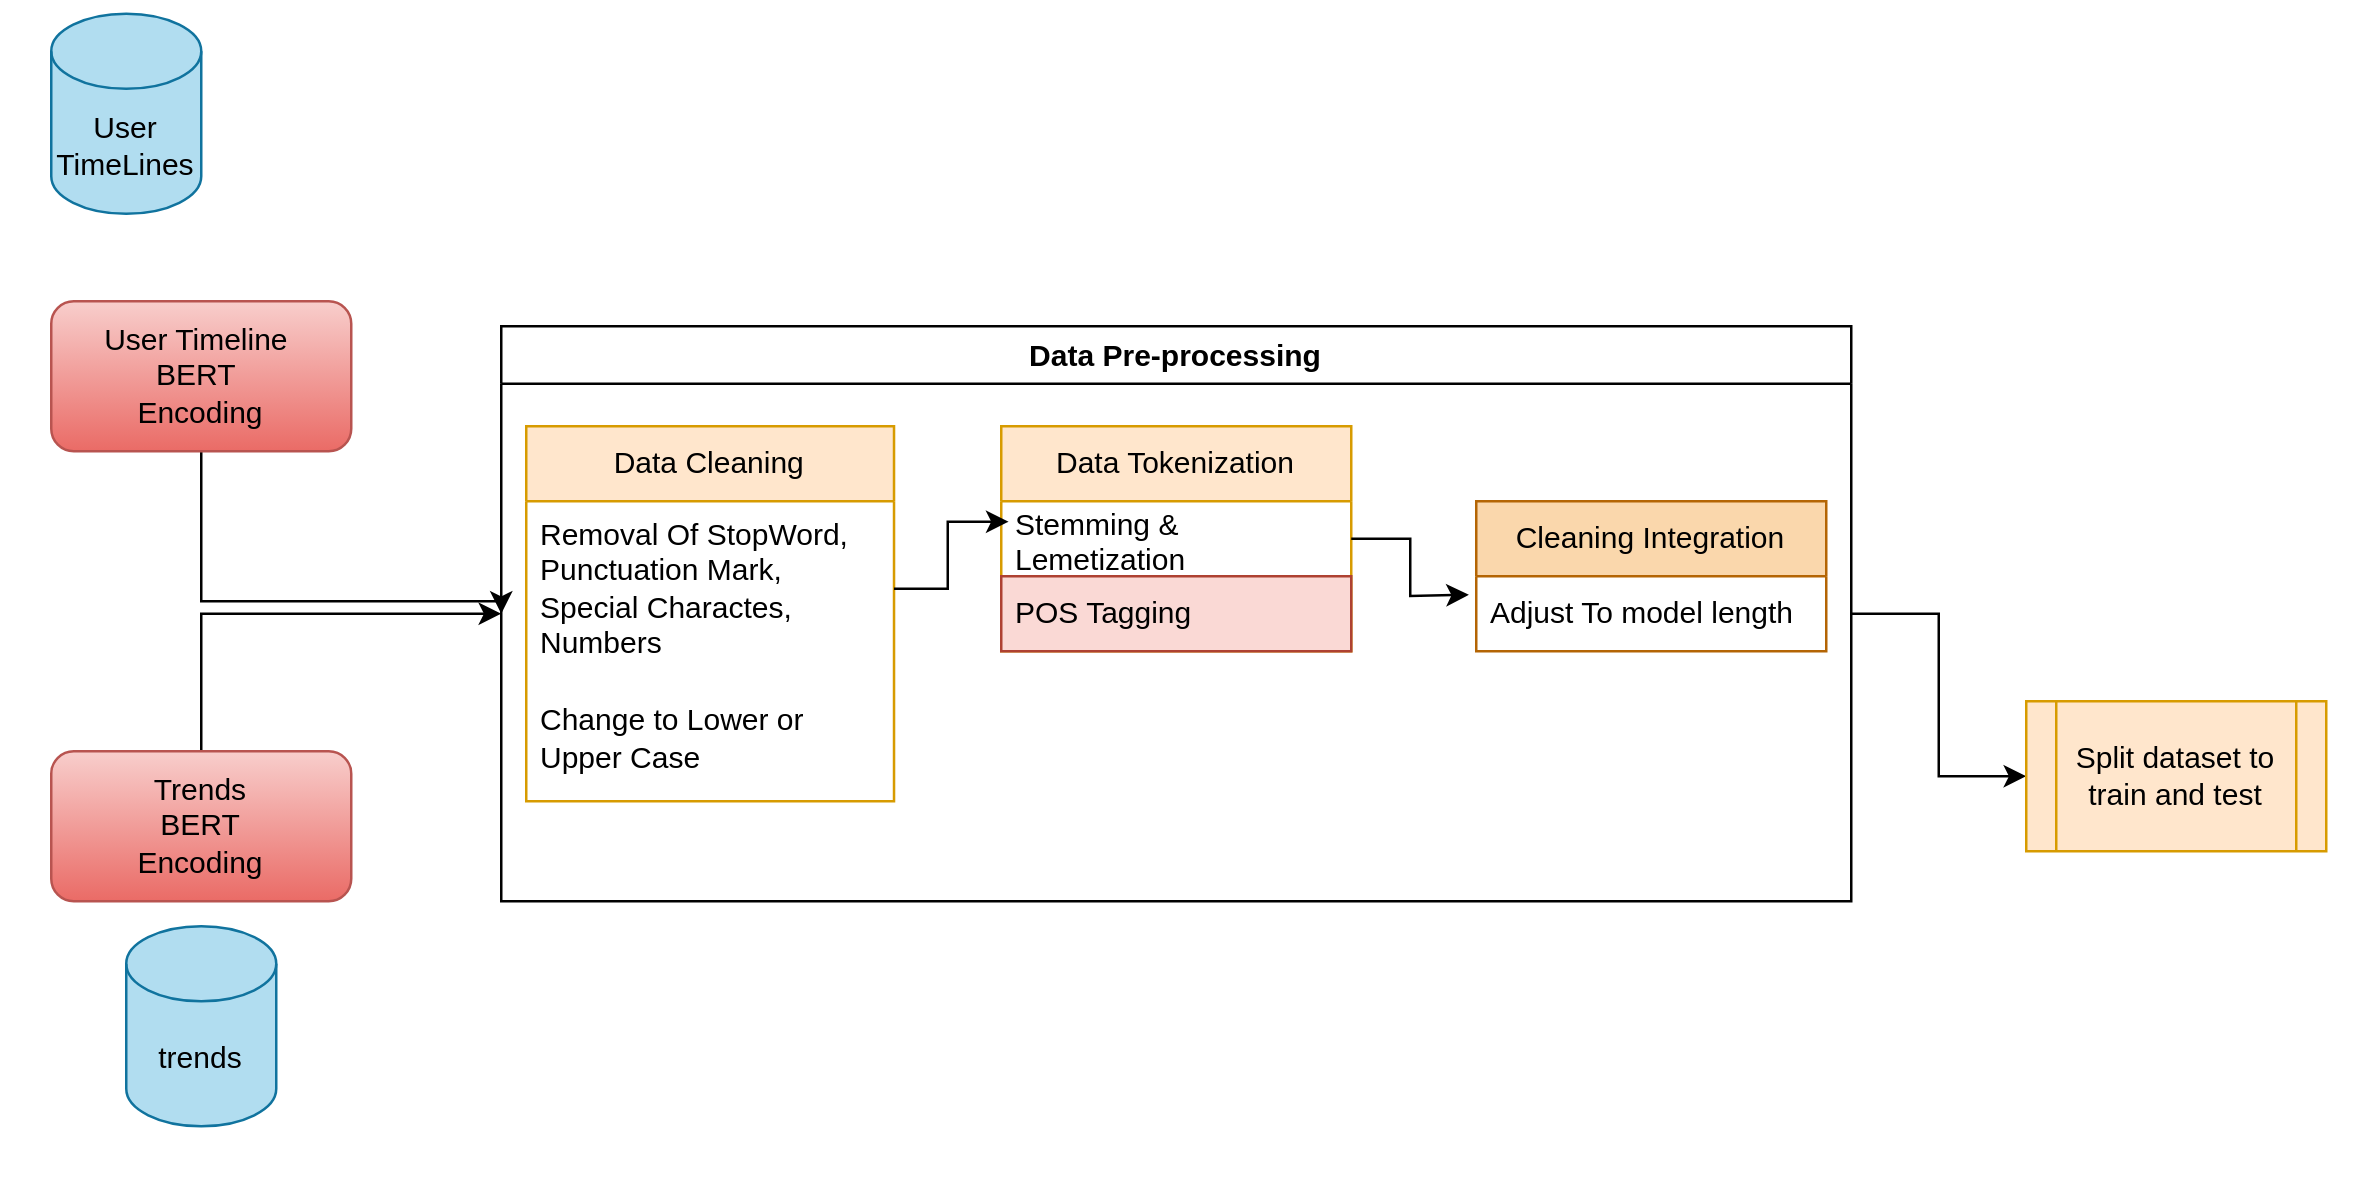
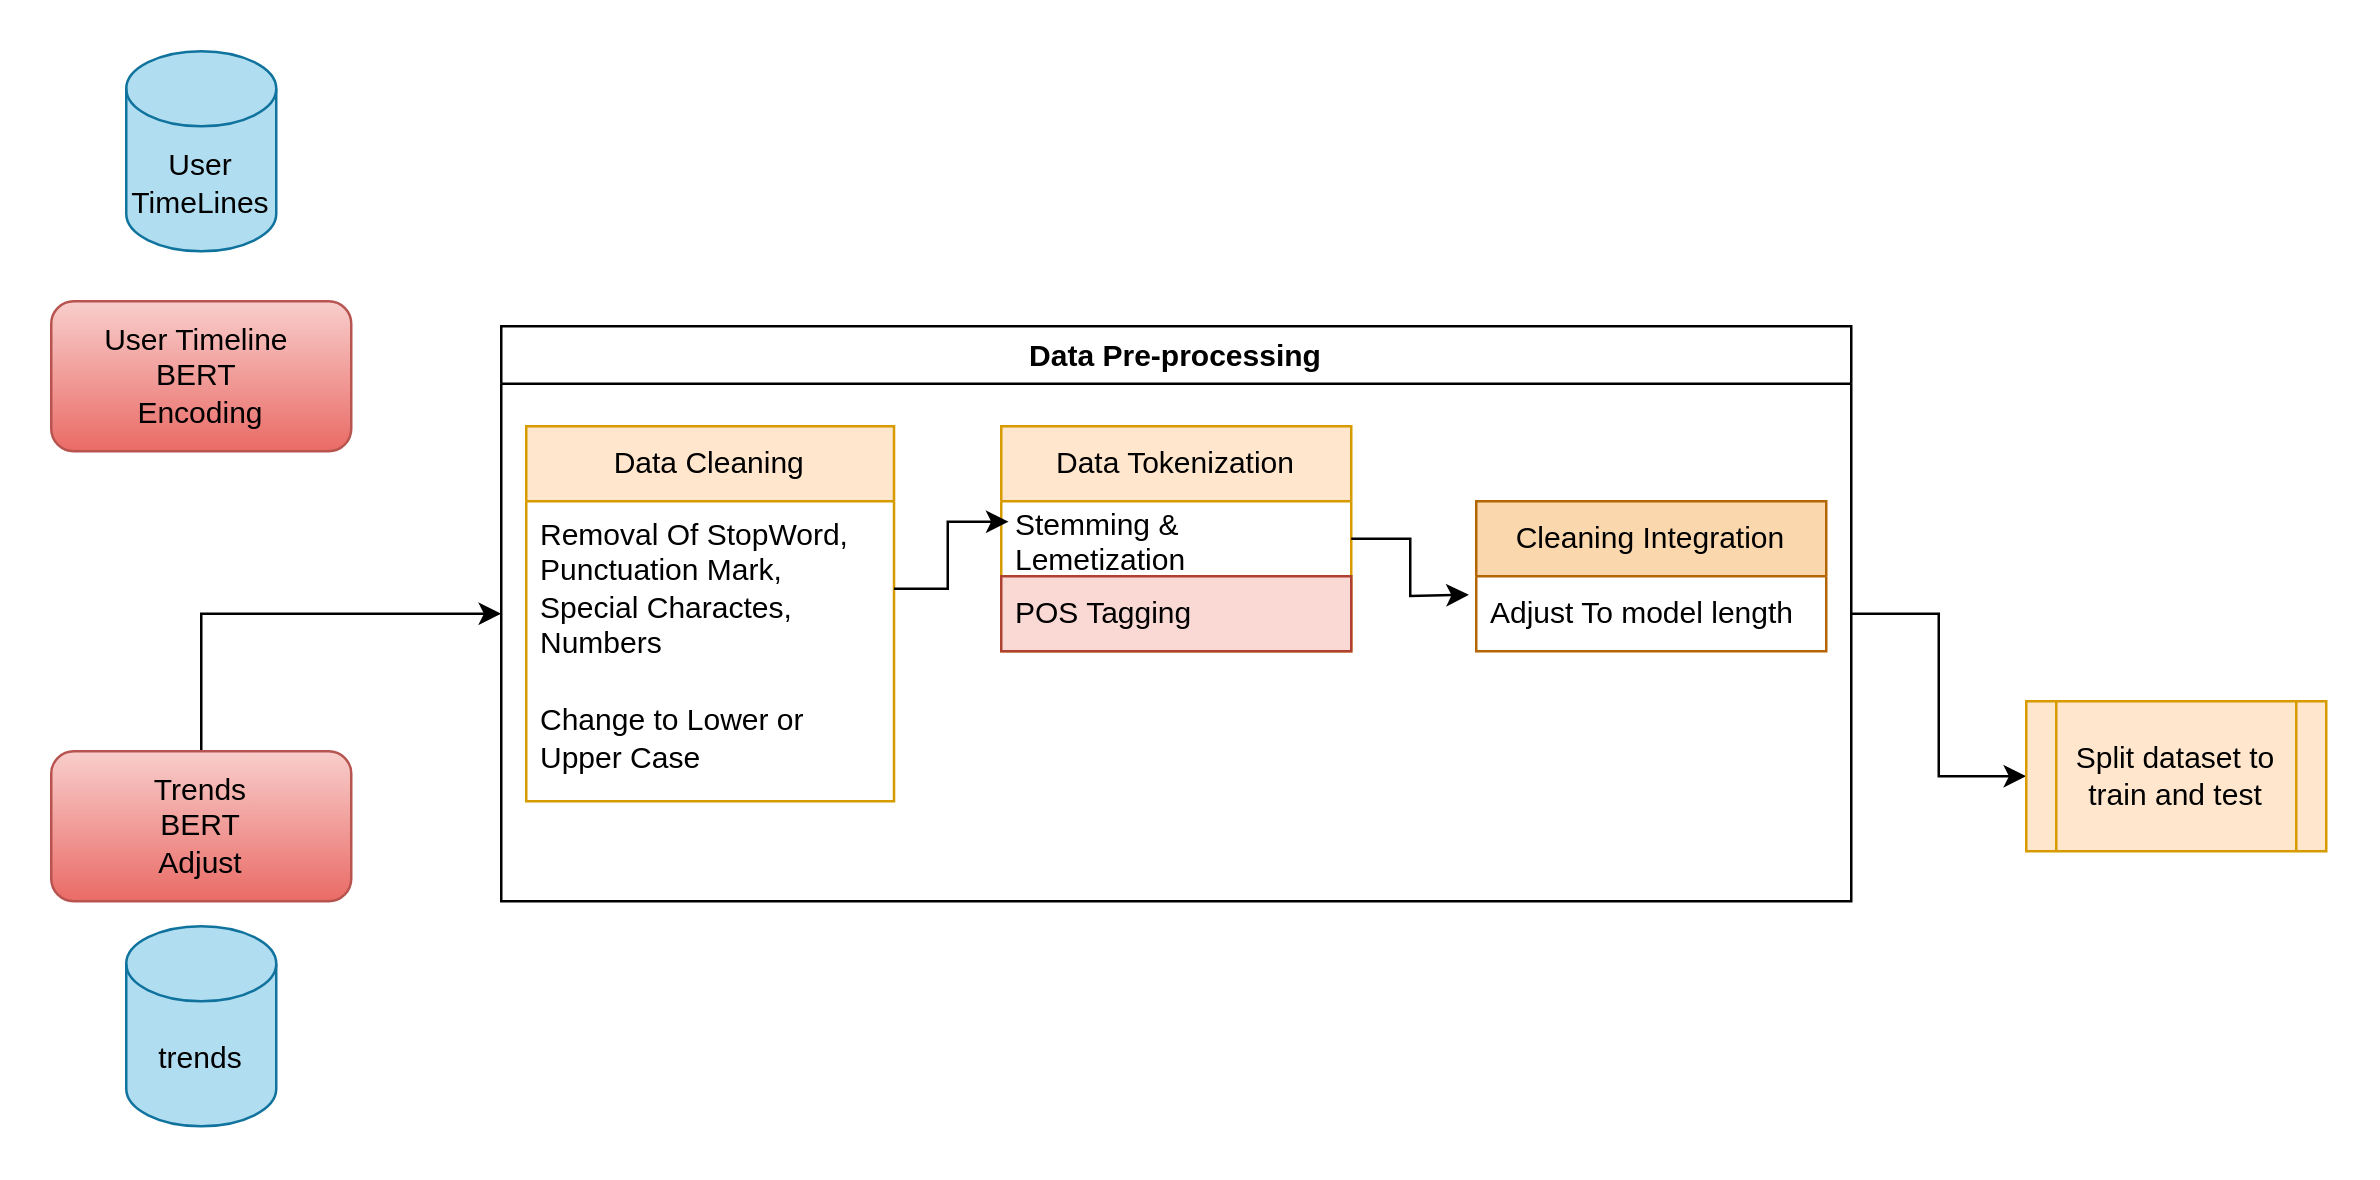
node "User TimeLines": moved (126, 114) -> (201, 151)
edge "User Timeline BERT Encoding" -> "Data Pre-processing": removed
node "Trends BERT Encoding": label "Trends BERT Encoding" -> "Trends BERT Adjust"
